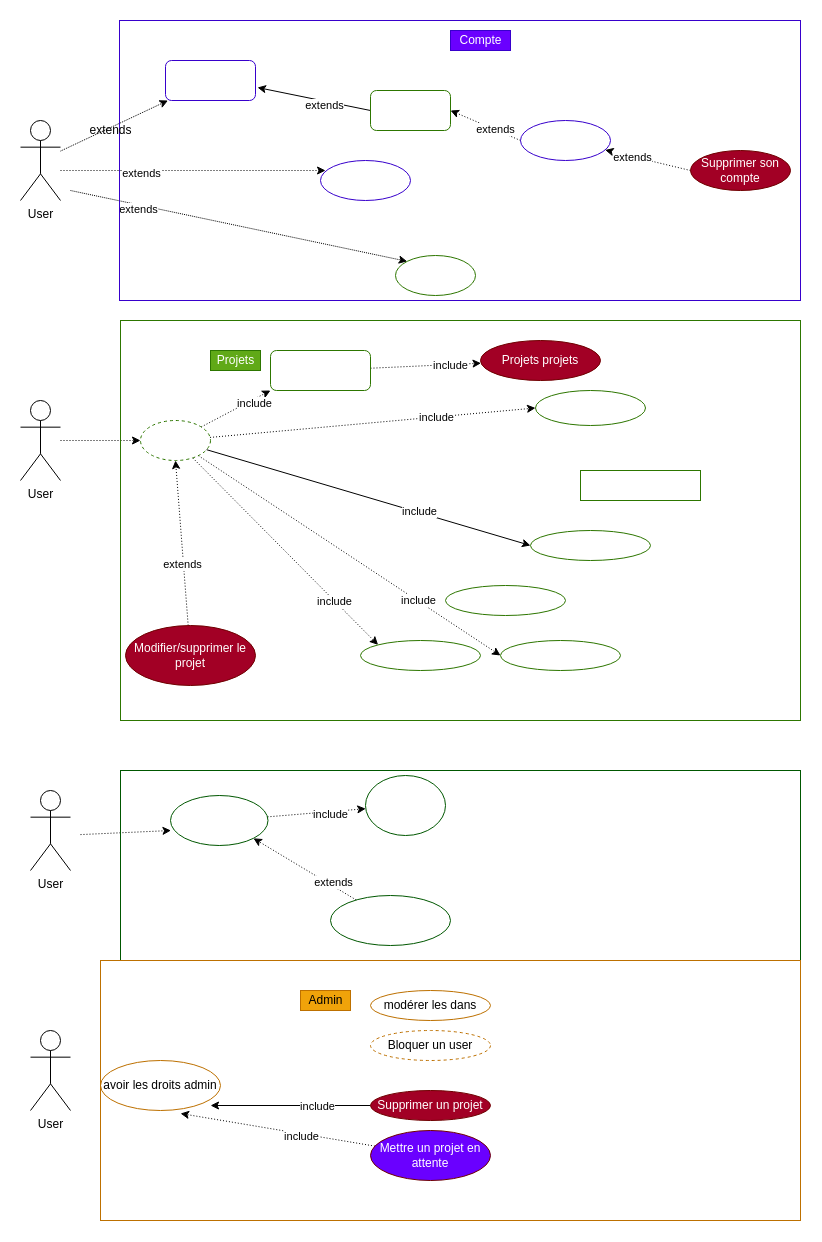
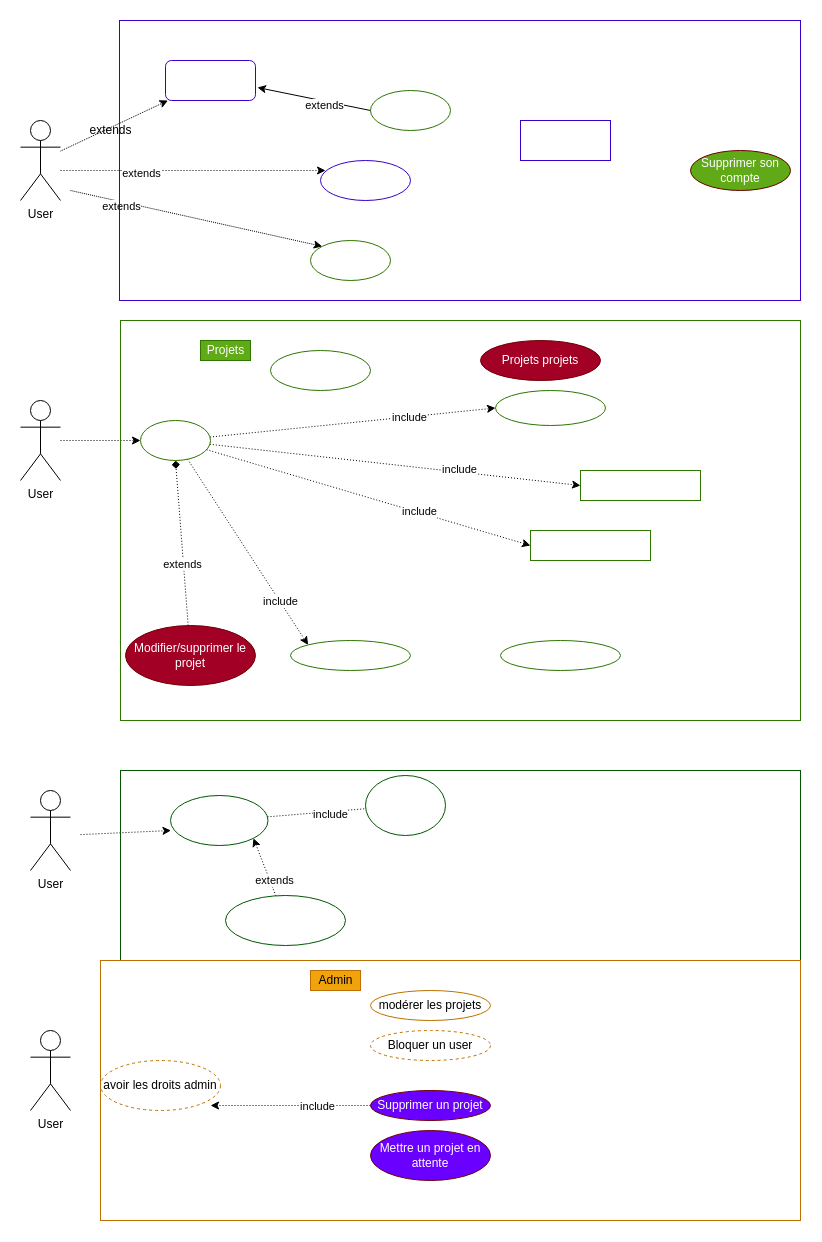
node "Compte": removed
node "Voir ses projets": shape rounded rectangle -> ellipse
edge "Modifier son compte" -> "Voir ses projets": removed, label "extends"
node "Modifier son compte": shape ellipse -> rectangle
edge "Supprimer son compte" -> "Modifier son compte": removed, label "extends"
node "Supprimer son compte": fillcolor #a20025 -> #60a917
node "Voir projets existants": moved (436, 276) -> (351, 261)
node "Projets": moved (236, 361) -> (226, 351)
edge "Être connecté" -> "Projets projets": removed, label "include"
node "Être connecté": shape rounded rectangle -> ellipse
node "Définir date de fin": moved (591, 408) -> (551, 408)
edge "Créer un projet" -> "Être connecté": removed, label "include"
node "Créer un projet": style dashed -> solid
edge "Modifier/supprimer le projet" -> "Créer un projet": arrowhead classic -> diamond
edge "Créer un projet" -> "Montant minimum": added, label "include"
edge "Créer un projet" -> "Description": style solid -> dashed
node "Description": shape ellipse -> rectangle
edge "Créer un projet" -> "Contreparties": removed, label "include"
node "Photos": removed
node "définir contreparties": moved (421, 656) -> (351, 656)
edge "Investir dans un admin" -> "Recevoir contrepartie": arrowhead classic -> none
node "Voir les projets où investissement": moved (391, 921) -> (286, 921)
node "Admin": moved (326, 1001) -> (336, 981)
node "modérer les dans": label "modérer les dans" -> "modérer les projets"
node "avoir les droits admin": style solid -> dashed
edge "Supprimer un projet" -> "avoir les droits admin": style solid -> dashed
node "Supprimer un projet": fillcolor #a20025 -> #6a00ff
edge "Mettre un projet en attente" -> "avoir les droits admin": removed, label "include"
